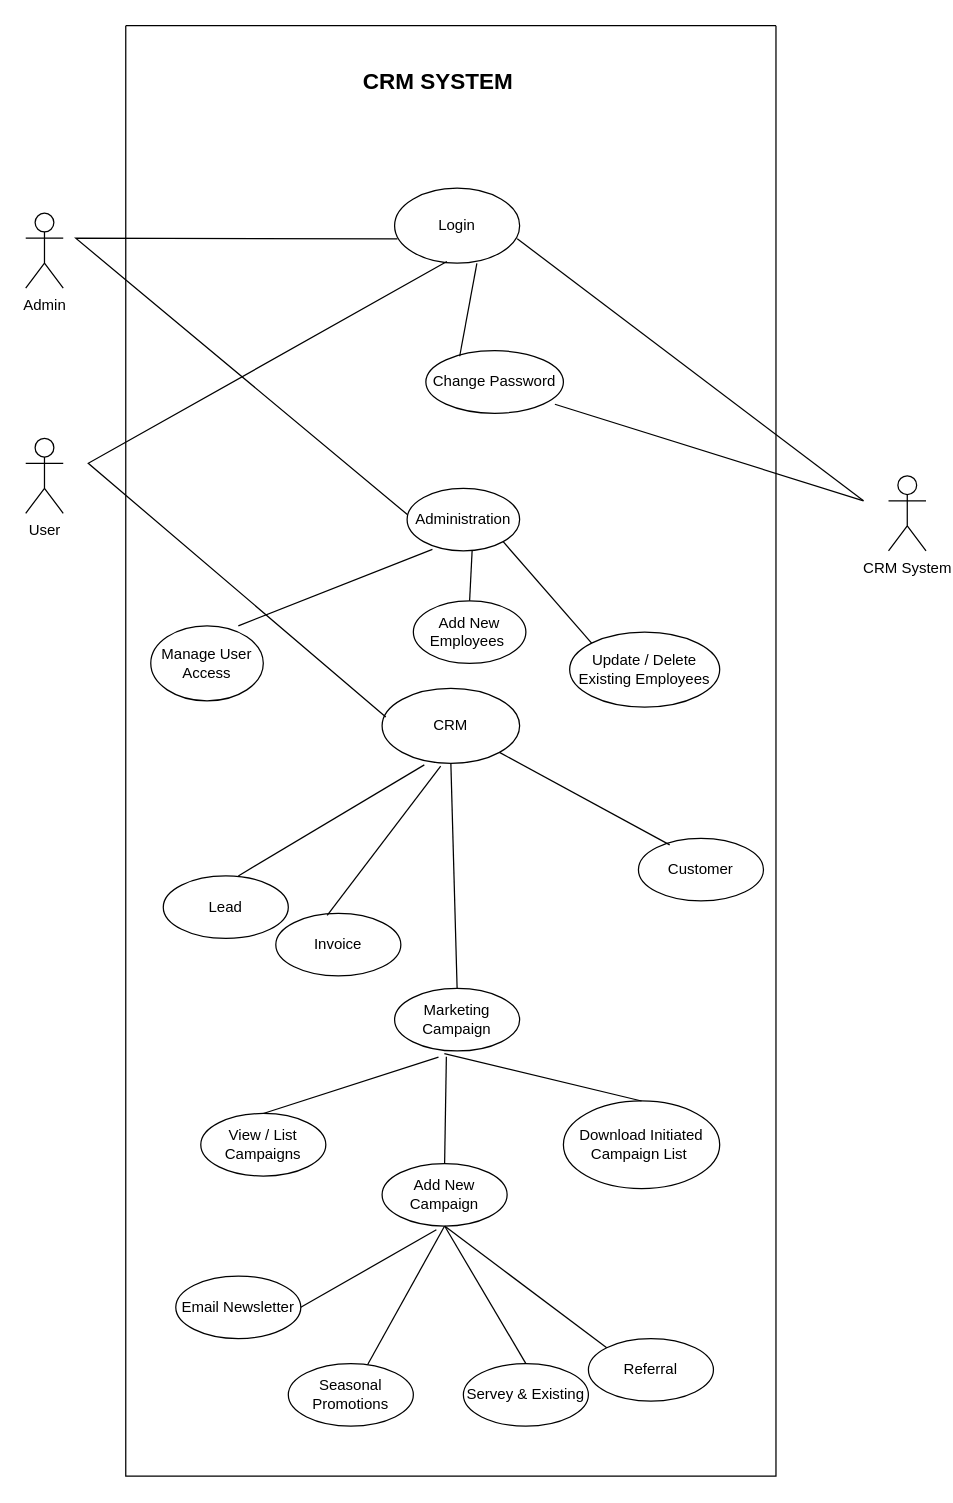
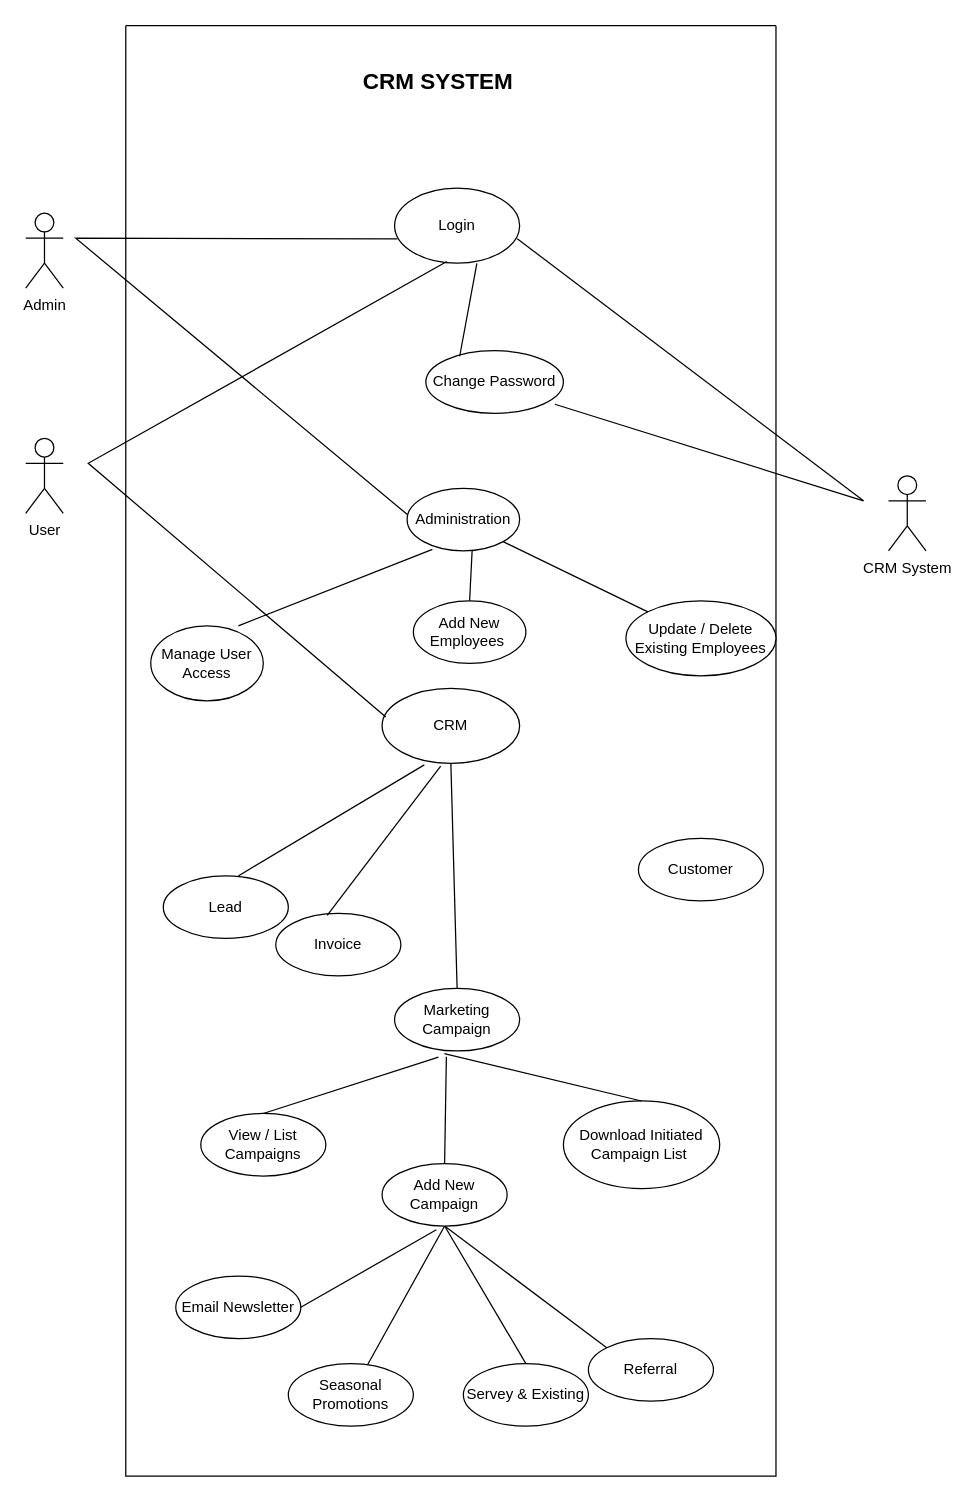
node "Update / Delete Existing Employees": moved (644, 669) -> (701, 638)
edge "CRM" -- "Customer": removed
